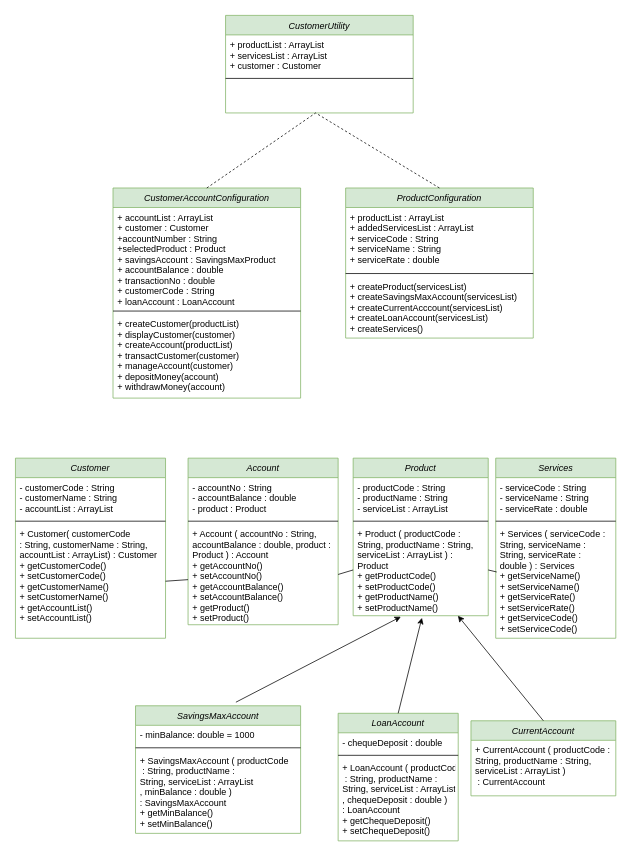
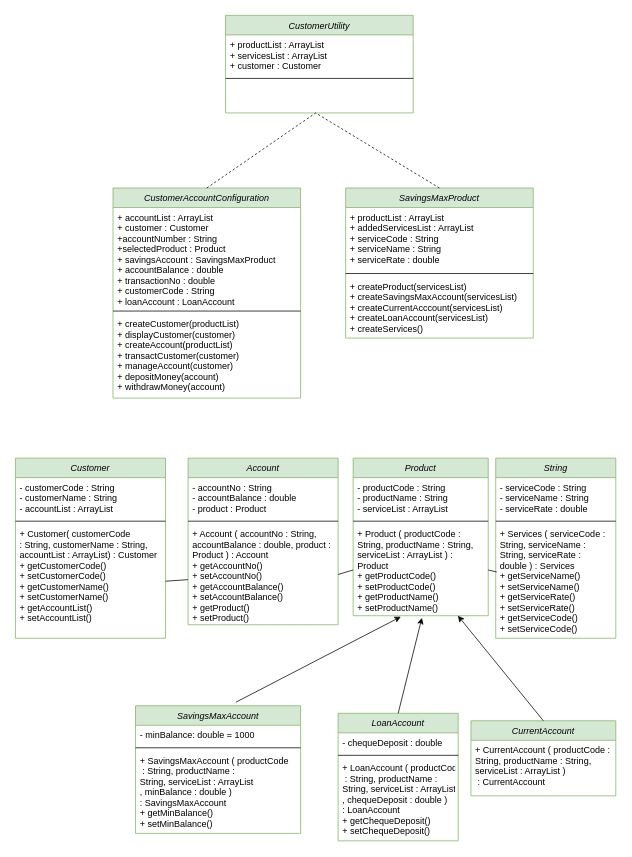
node "ProductConfiguration": label "ProductConfiguration" -> "SavingsMaxProduct"
node "Services": label "Services" -> "String"
